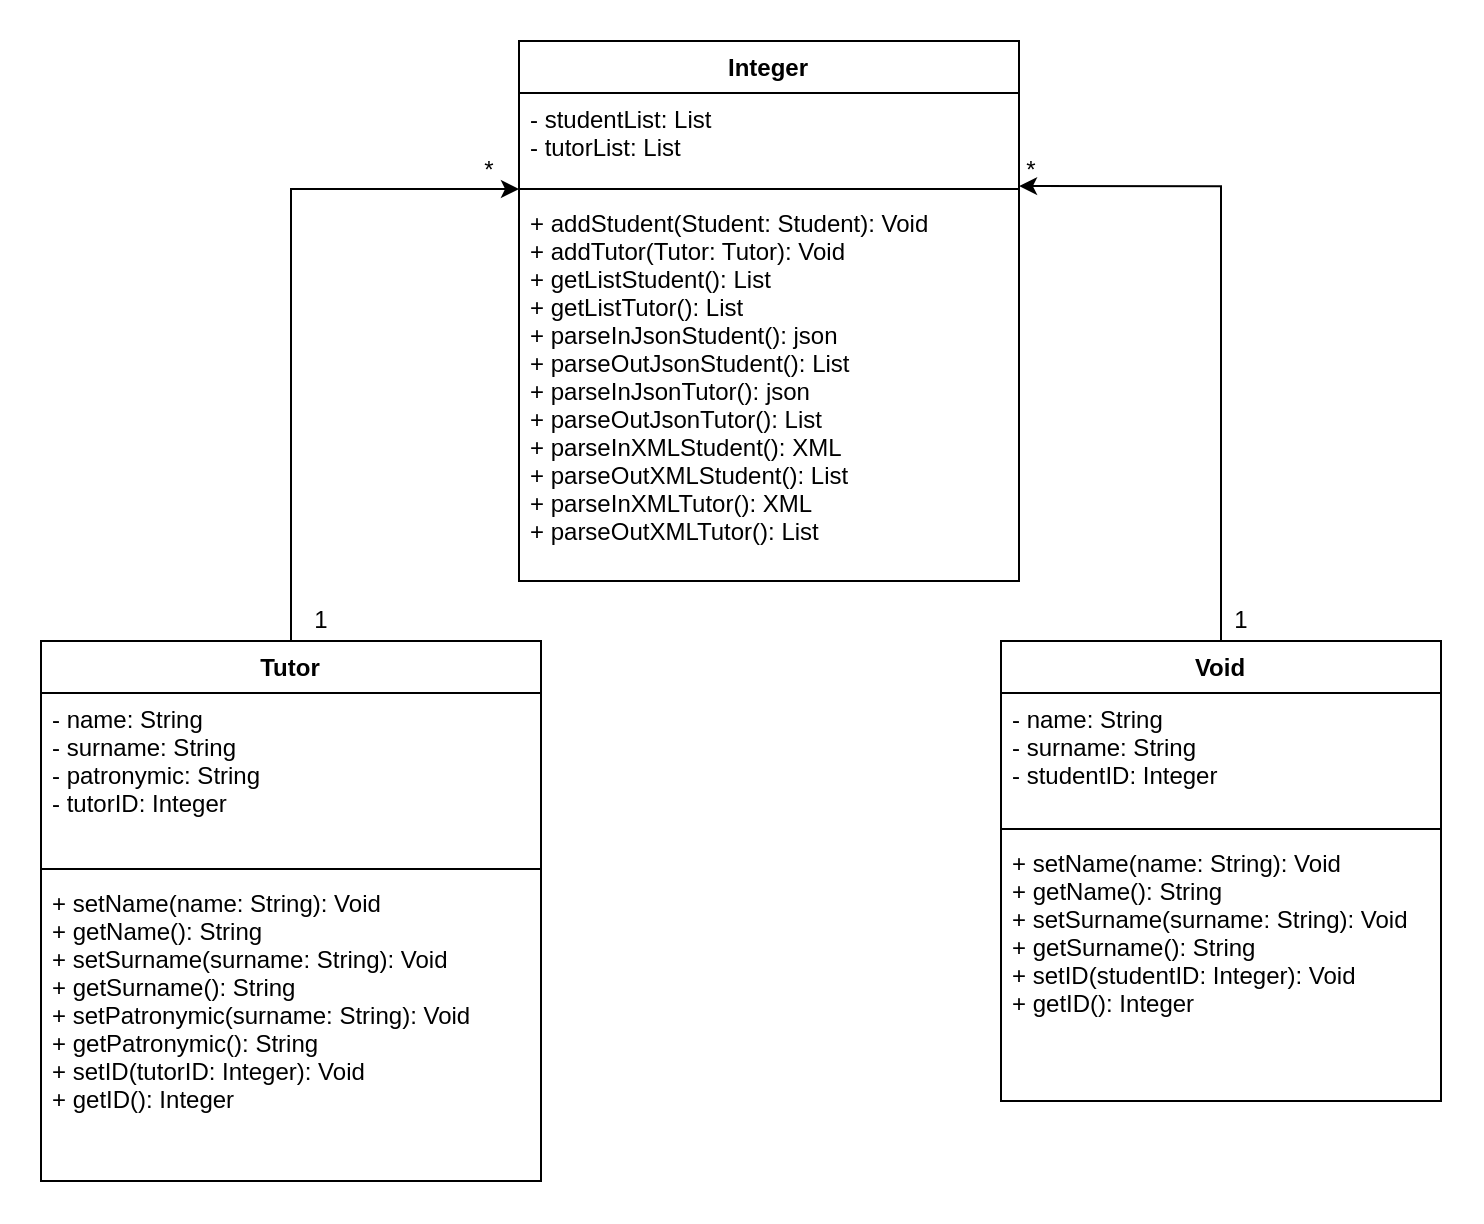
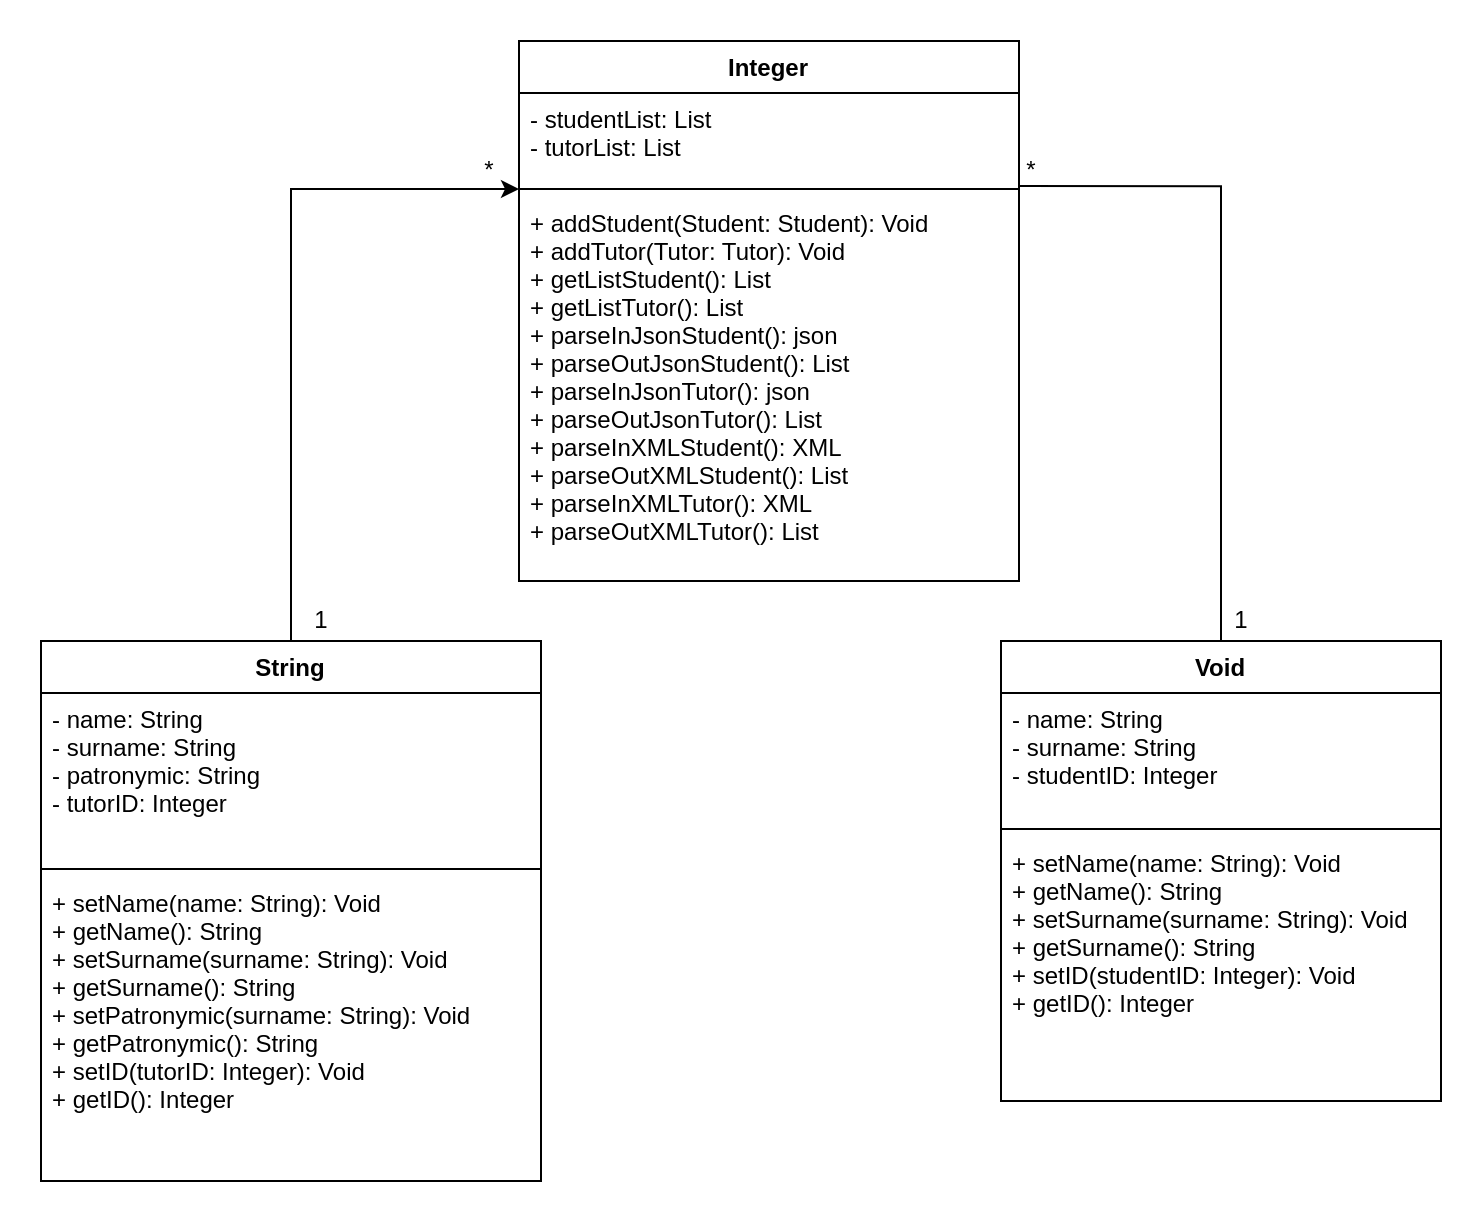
edge "Void" -> "- studentList: List - tutorList: List": arrowhead classic -> none
node "Tutor": label "Tutor" -> "String"
